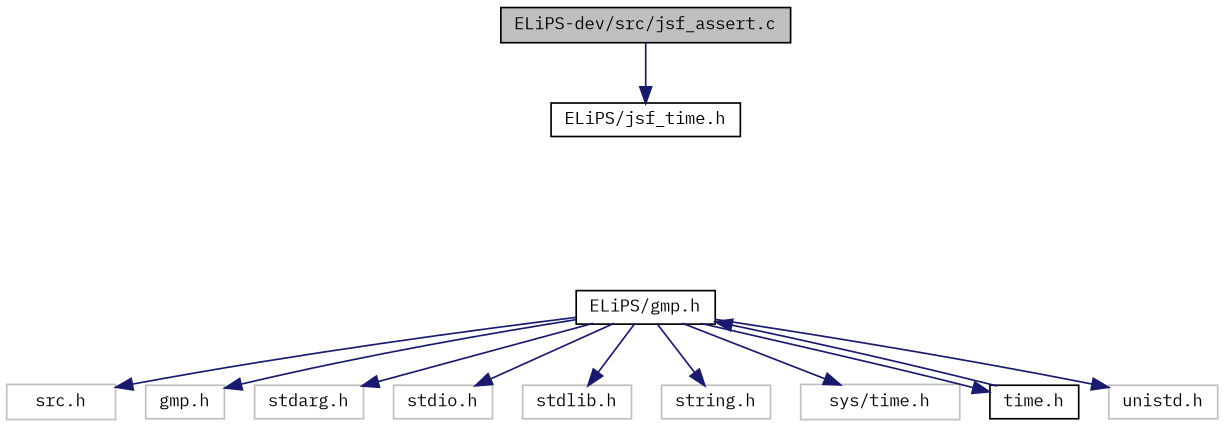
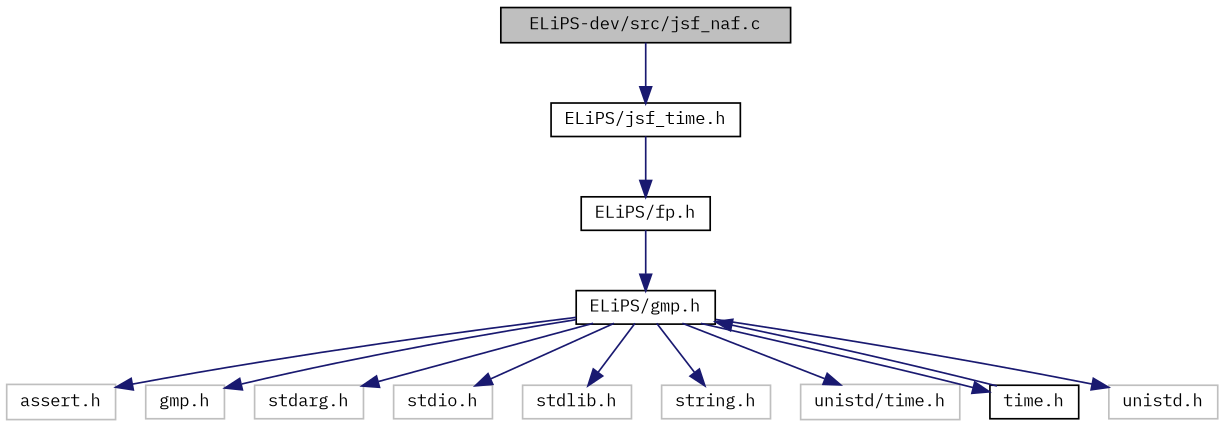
node "ELiPS-dev/src/jsf_assert.c": label "ELiPS-dev/src/jsf_assert.c" -> "ELiPS-dev/src/jsf_naf.c"
node "ELiPS/fp.h": added
node "src.h": label "src.h" -> "assert.h"
node "sys/time.h": label "sys/time.h" -> "unistd/time.h"
